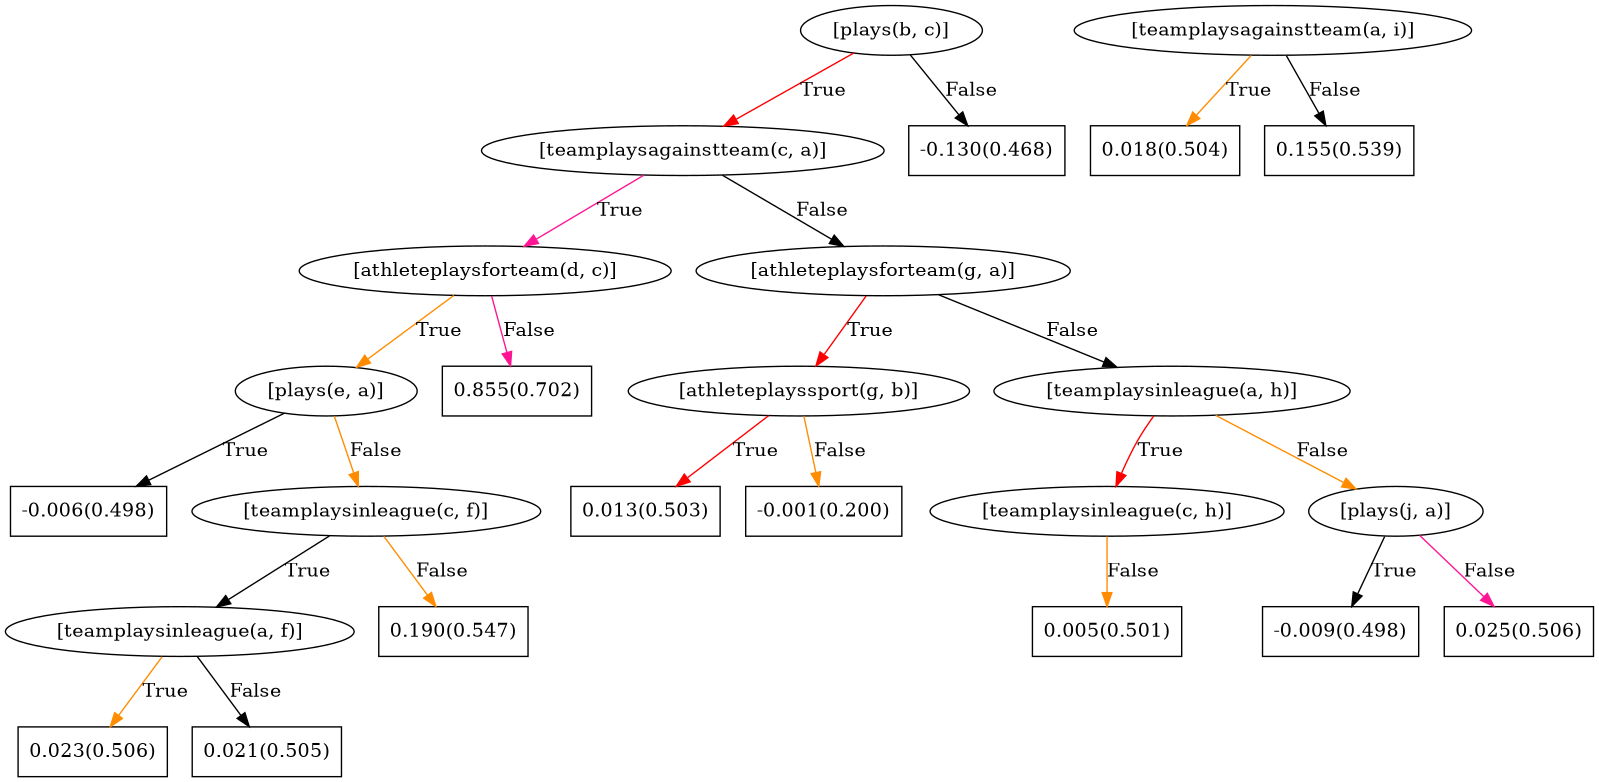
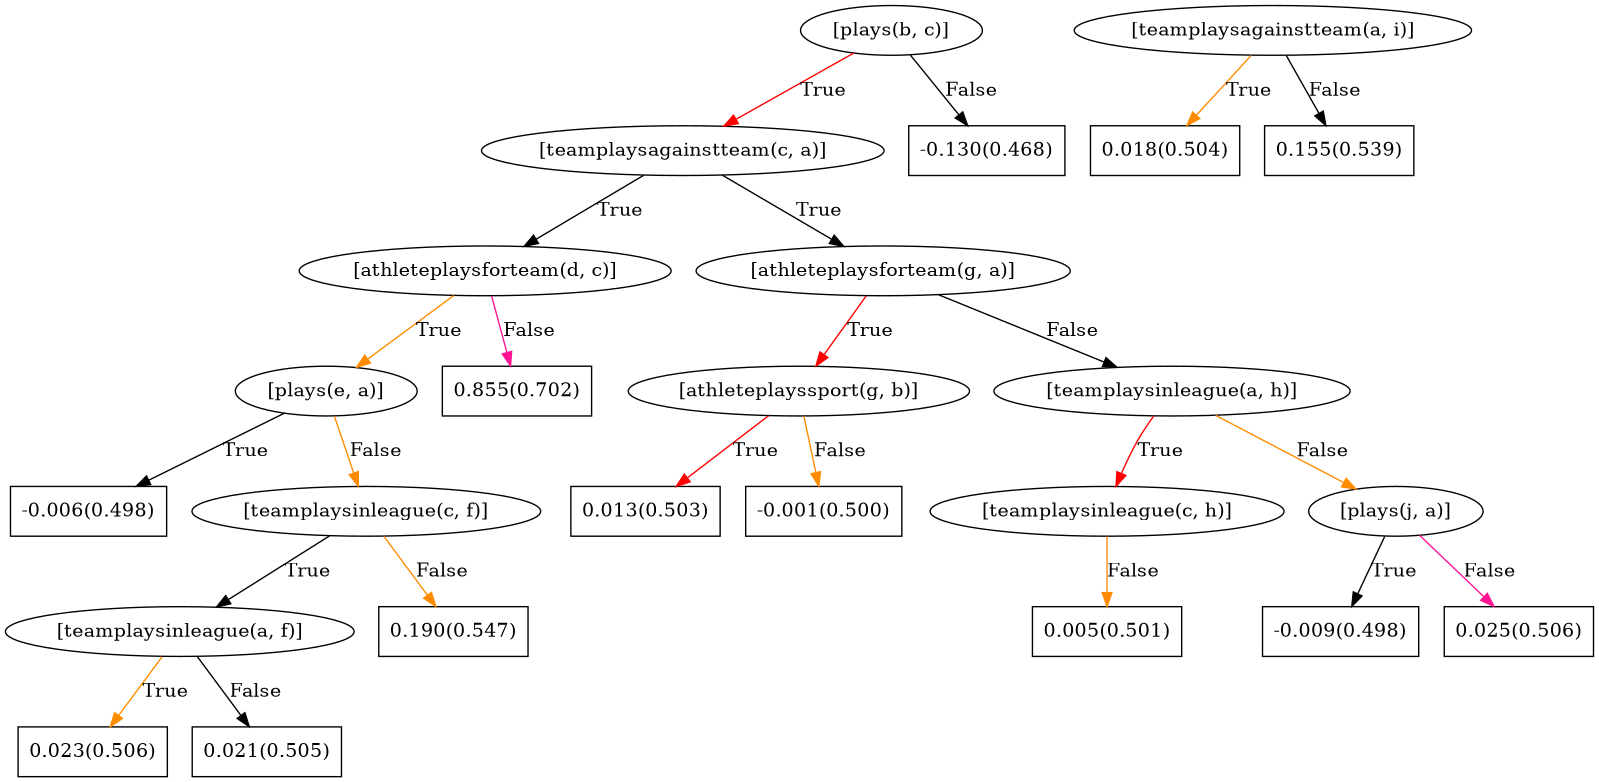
edge "[teamplaysagainstteam(c, a)]" -> "[athleteplaysforteam(d, c)]": color deeppink -> black
edge "[teamplaysagainstteam(c, a)]" -> "[athleteplaysforteam(g, a)]": label "False" -> "True"
node "-0.001(0.200)": label "-0.001(0.200)" -> "-0.001(0.500)"
